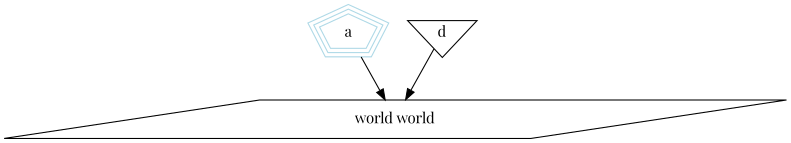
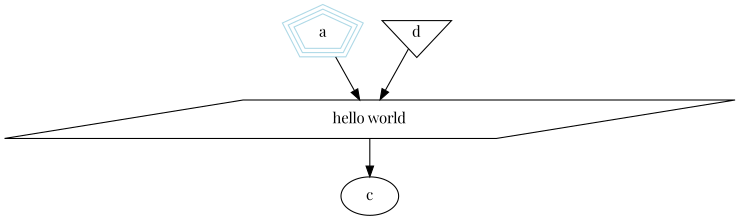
node "world world": label "world world" -> "hello world"
node "c": added
